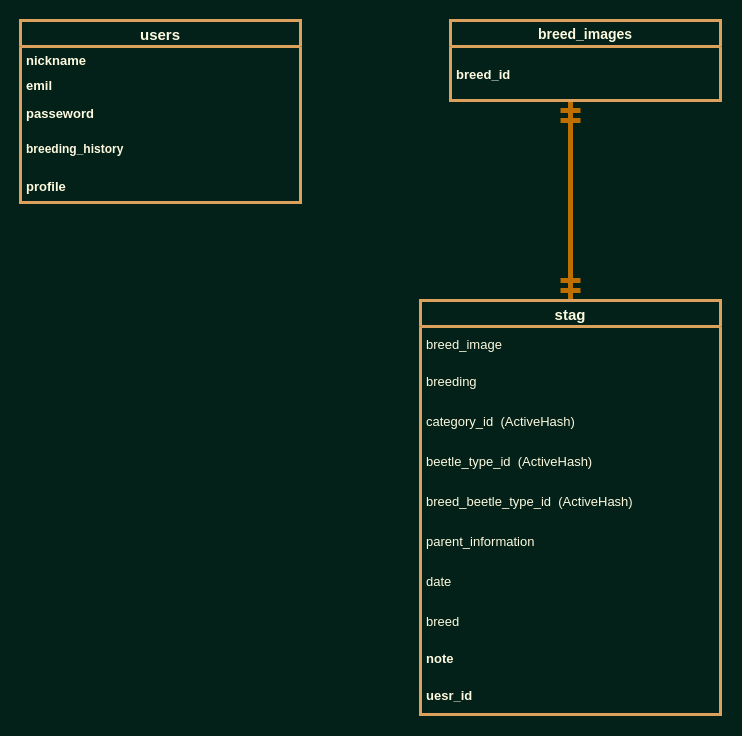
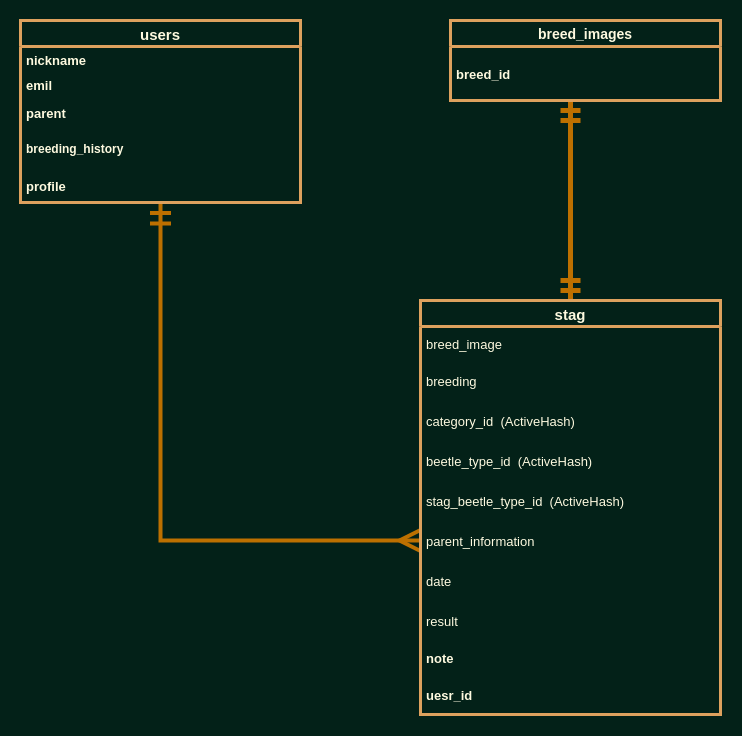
node "passeword": label "passeword" -> "parent"
node "breed_beetle_type_id (ActiveHash)": label "breed_beetle_type_id (ActiveHash)" -> "stag_beetle_type_id (ActiveHash)"
edge "users" -- "parent_information": added
node "breed": label "breed" -> "result"
